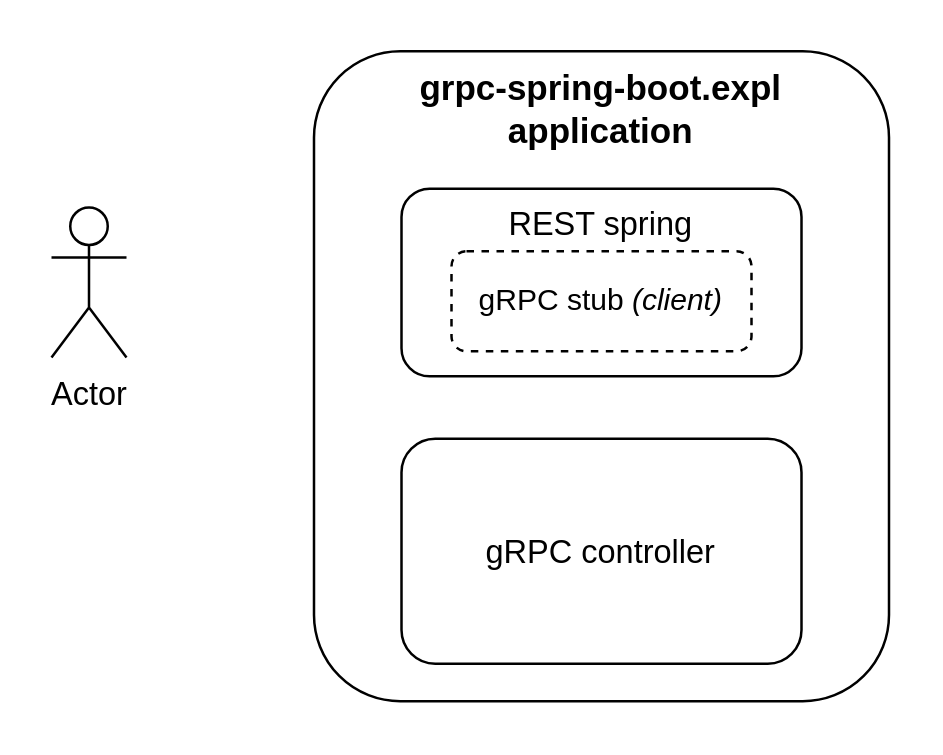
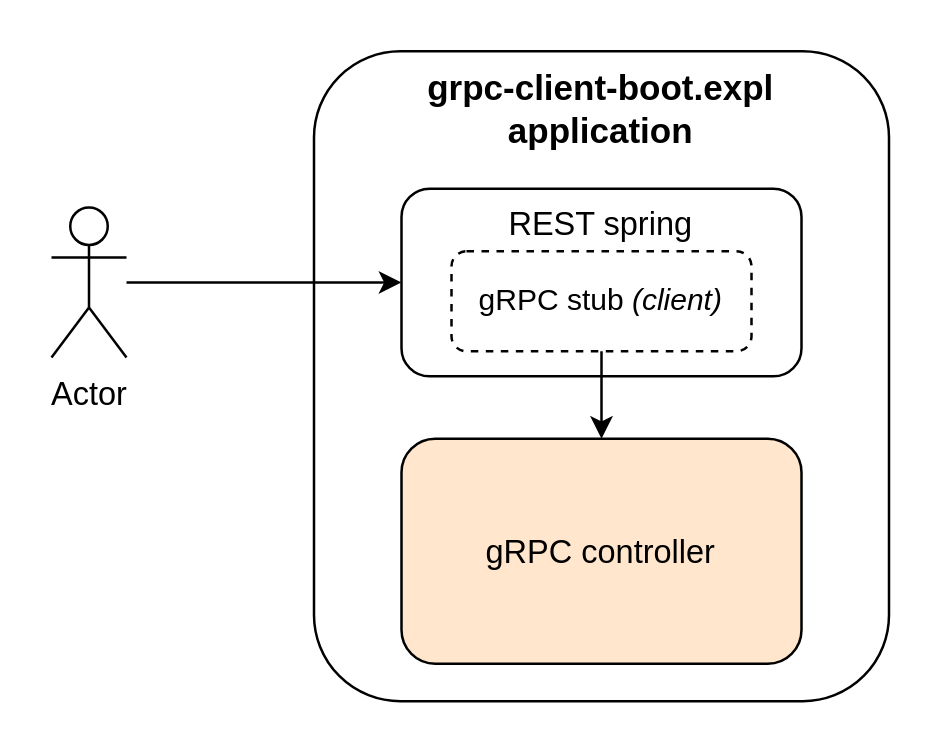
node "grpc-spring-boot.explapplication": label "grpc-spring-boot.explapplication" -> "grpc-client-boot.explapplication"
edge "Actor" -> "REST spring": added
edge "gRPC stub (client)" -> "gRPC controller": added
node "gRPC controller": fillcolor #ffffff -> #ffe6cc
